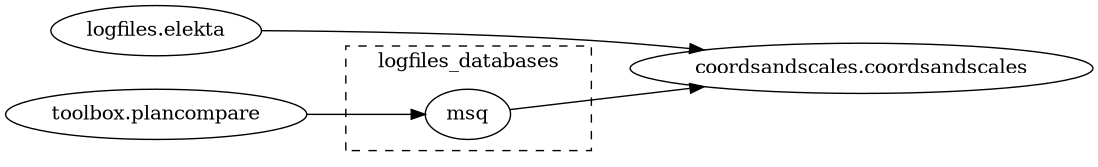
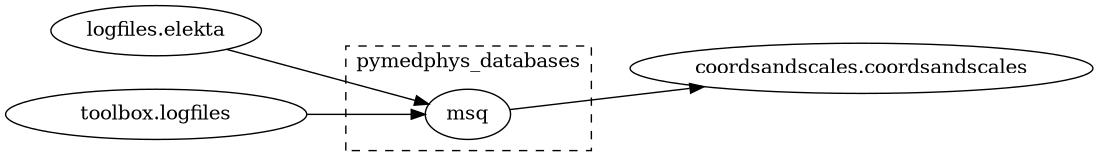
edge "logfiles.elekta" -> "coordsandscales.coordsandscales": now "logfiles.elekta" -> "msq"
cluster "logfiles_databases": label "logfiles_databases" -> "pymedphys_databases"
node "toolbox.plancompare": label "toolbox.plancompare" -> "toolbox.logfiles"
